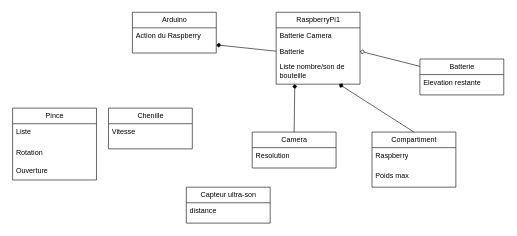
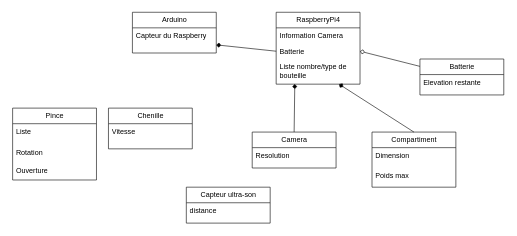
node "RaspberryPi1": label "RaspberryPi1" -> "RaspberryPi4"
node "Action du Raspberry": label "Action du Raspberry" -> "Capteur du Raspberry"
node "Batterie Camera": label "Batterie Camera" -> "Information Camera"
node "Liste nombre/son de bouteille": label "Liste nombre/son de bouteille" -> "Liste nombre/type de bouteille"
node "Raspberry": label "Raspberry" -> "Dimension"
